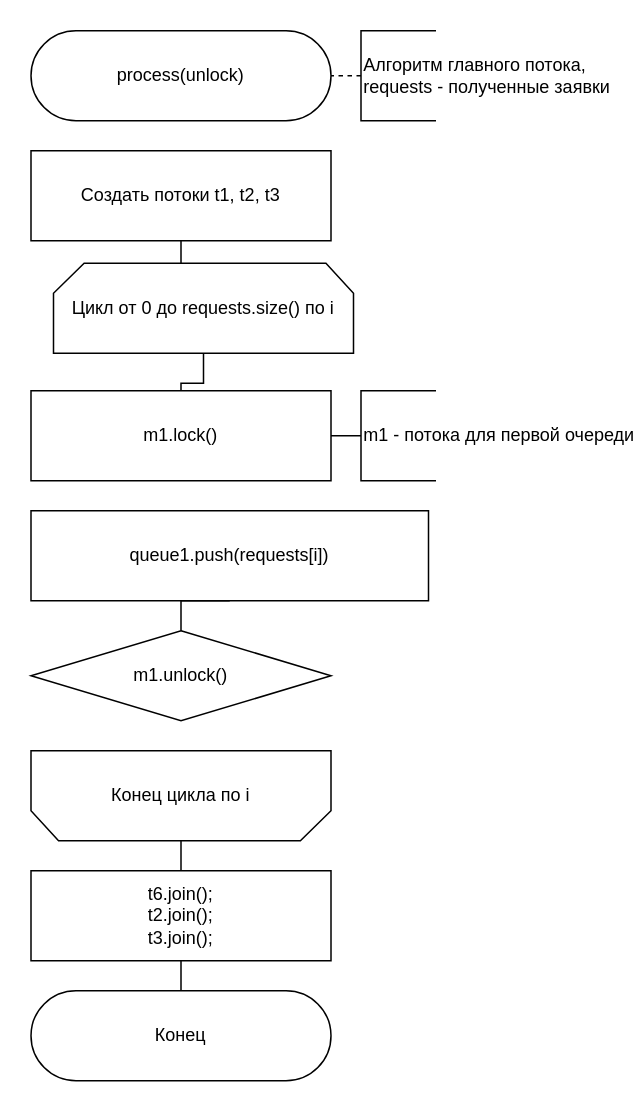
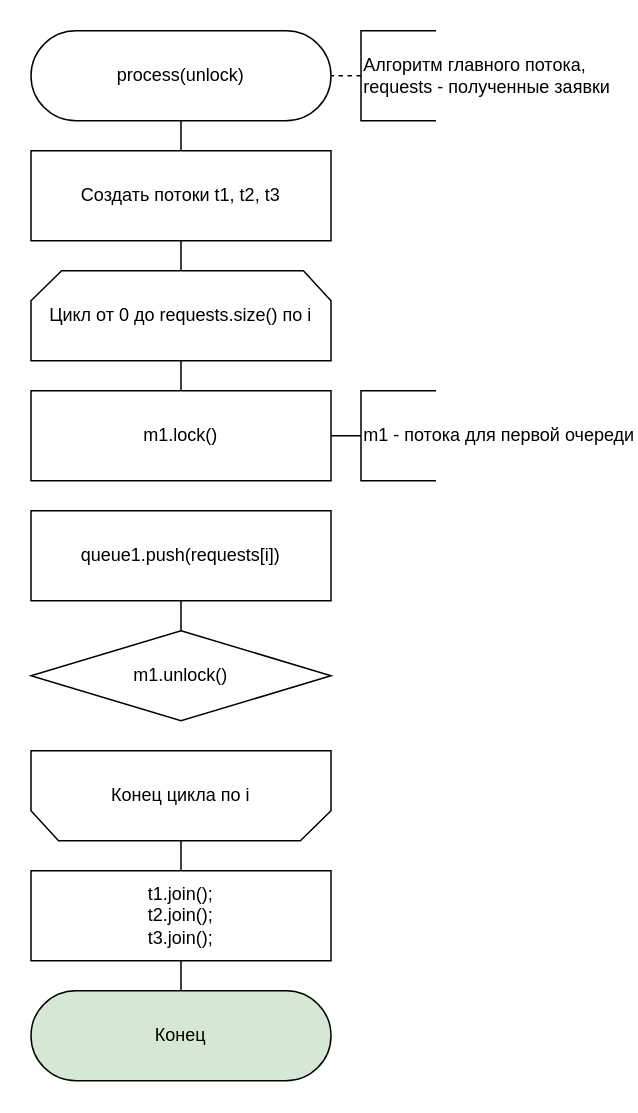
edge "process(unlock)" -- "Создать потоки t1, t2, t3": added
node "Цикл от 0 до requests.size() по i": moved (203, 308) -> (181, 316)
node "queue1.push(requests[i])": size 398x90 -> 300x90
node "t6.join(); t2.join(); t3.join();": label "t6.join(); t2.join(); t3.join();" -> "t1.join(); t2.join(); t3.join();"
node "Конец": fillcolor #ffffff -> #d5e8d4
